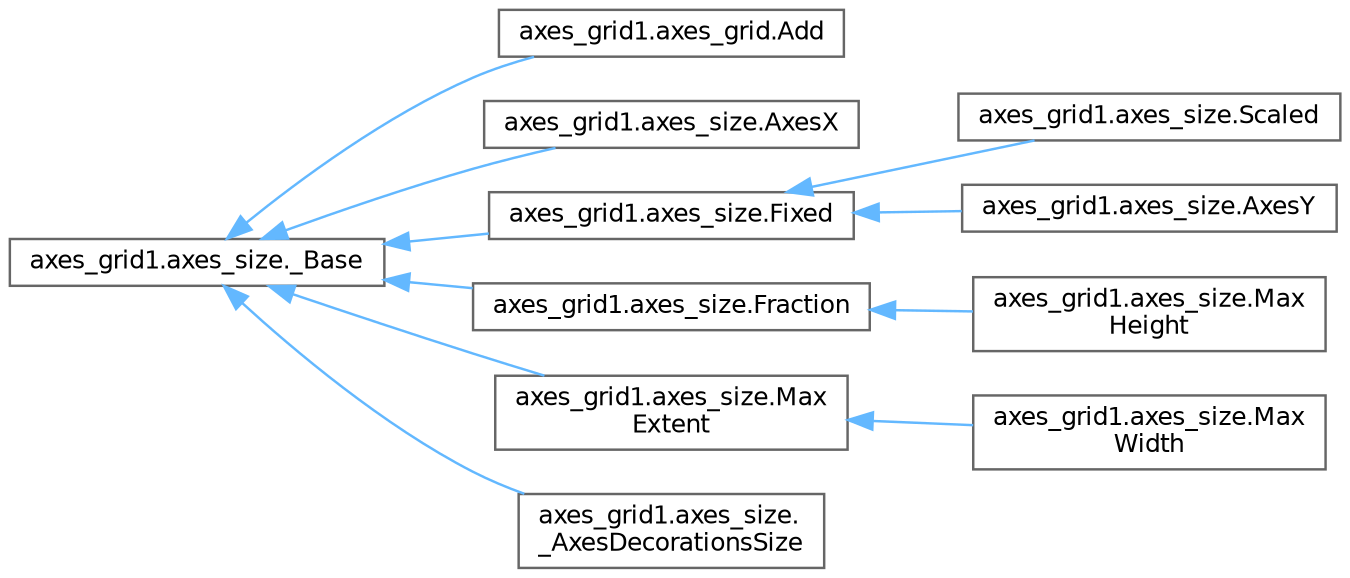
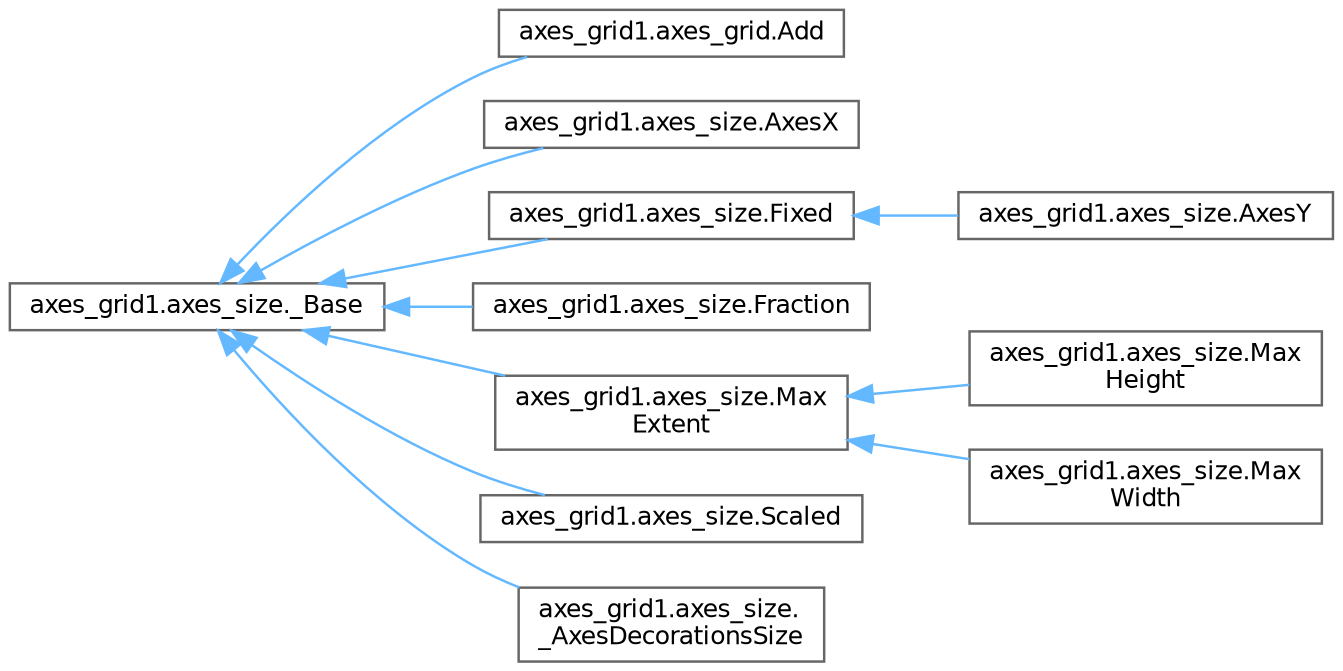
edge "axes_grid1.axes_size.Scaled" -> "axes_grid1.axes_size.Fixed": now "axes_grid1.axes_size.Scaled" -> "axes_grid1.axes_size._Base"
edge "axes_grid1.axes_size.Max Height" -> "axes_grid1.axes_size.Fraction": now "axes_grid1.axes_size.Max Height" -> "axes_grid1.axes_size.Max Extent"
